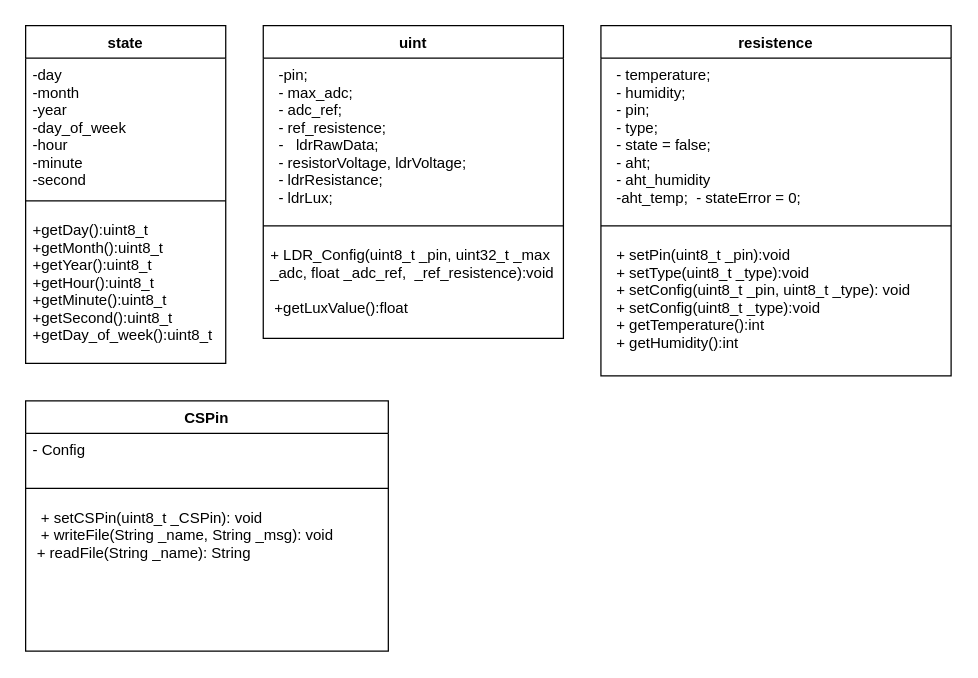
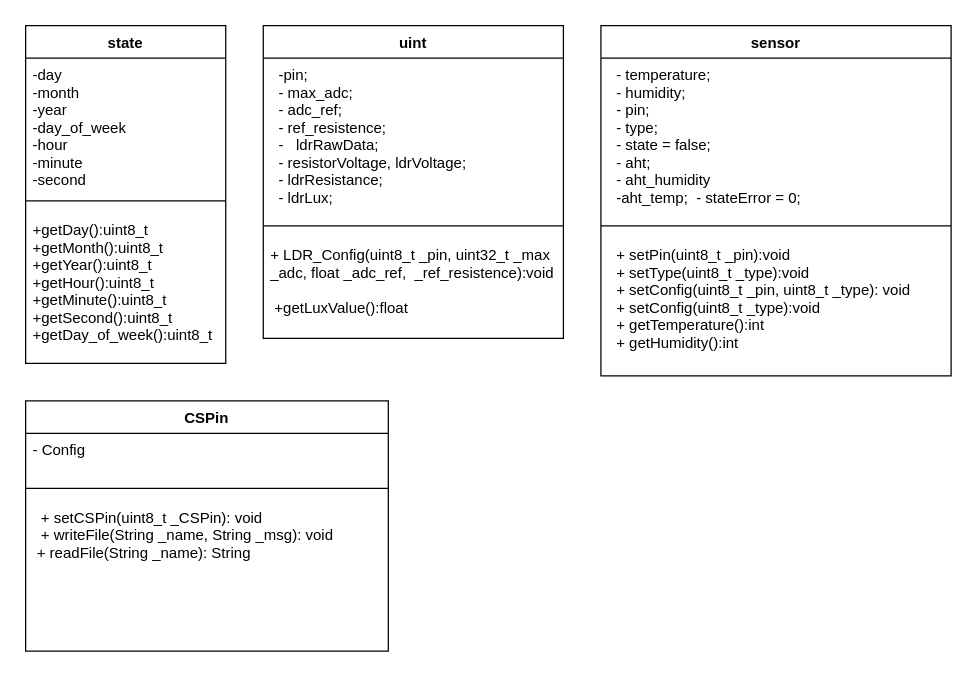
node "resistence": label "resistence" -> "sensor"
